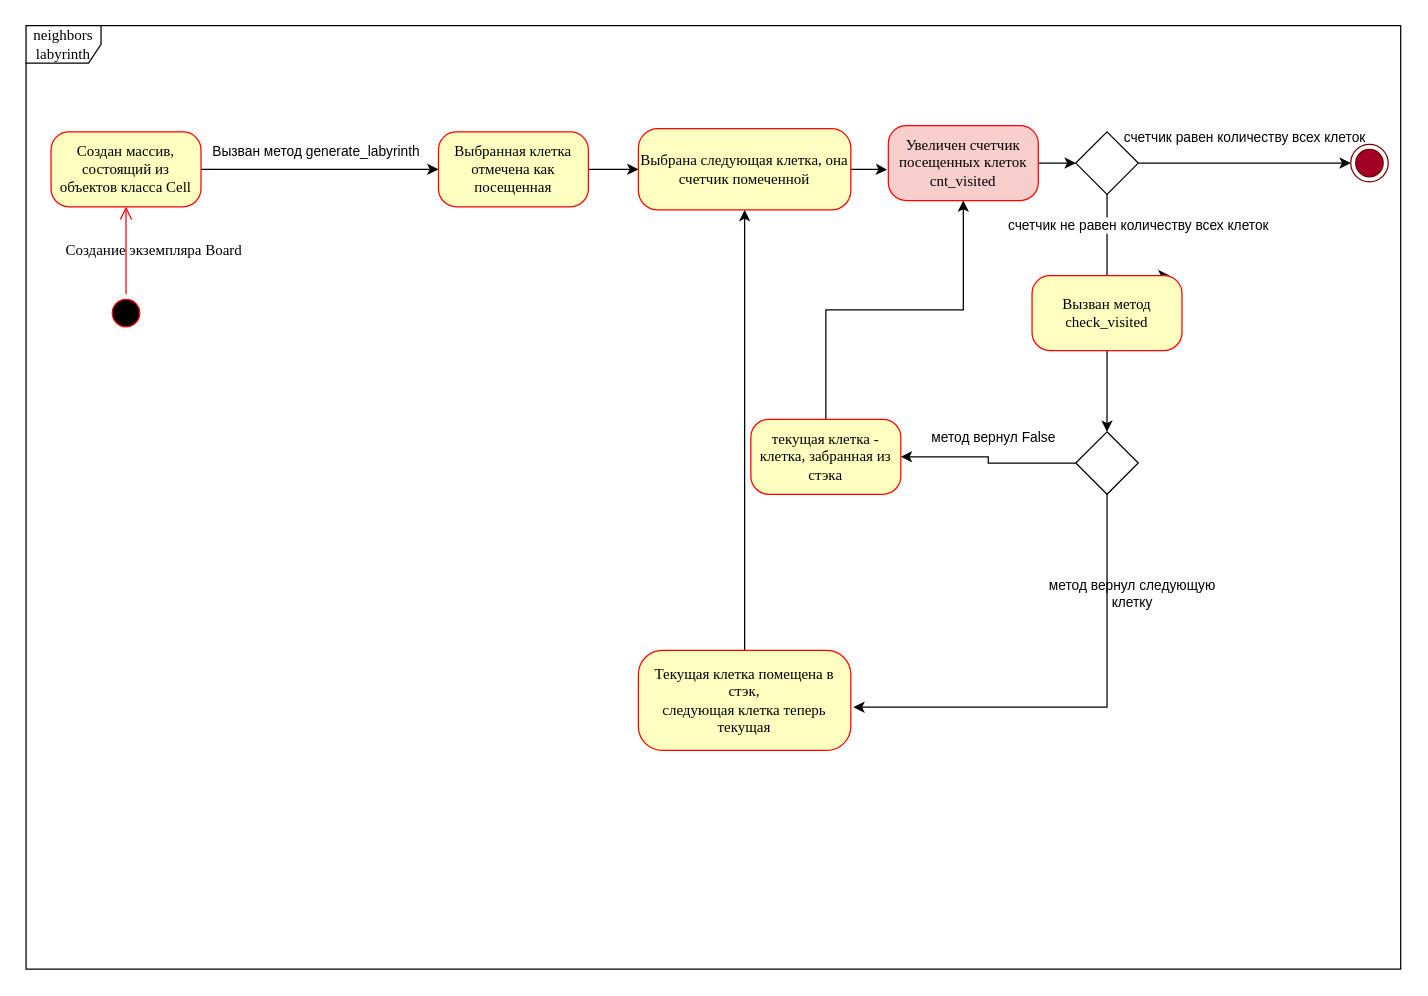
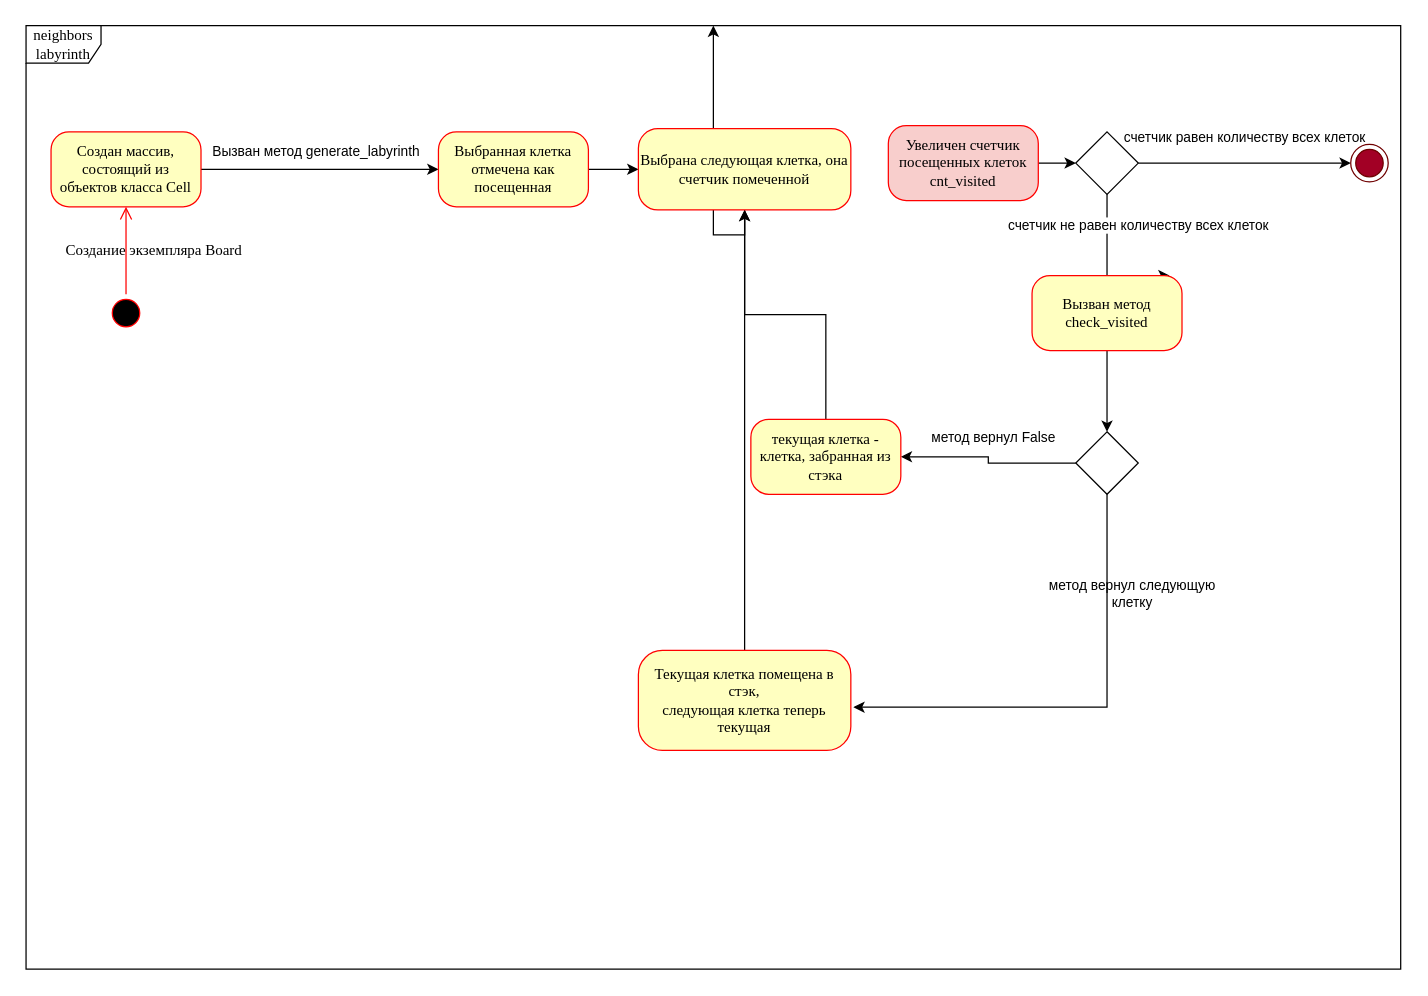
edge "Выбрана следующая клетка, она счетчик помеченной" -> "Увеличен счетчик посещенных клеток cnt_visited": now "Выбрана следующая клетка, она счетчик помеченной" -> "neighbors labyrinth"
edge "текущая клетка - клетка, забранная из стэка" -> "Увеличен счетчик посещенных клеток cnt_visited": now "текущая клетка - клетка, забранная из стэка" -> "Выбрана следующая клетка, она счетчик помеченной"
